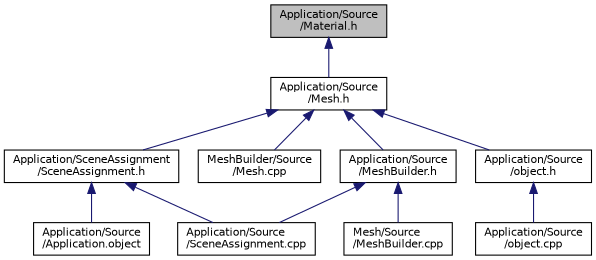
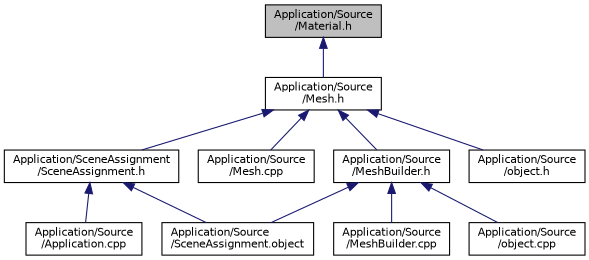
node "MeshBuilder/Source /Mesh.cpp": label "MeshBuilder/Source /Mesh.cpp" -> "Application/Source /Mesh.cpp"
edge "Application/Source /object.cpp" -> "Application/Source /object.h": now "Application/Source /object.cpp" -> "Application/Source /MeshBuilder.h"
node "Application/Source /Application.object": label "Application/Source /Application.object" -> "Application/Source /Application.cpp"
node "Application/Source /SceneAssignment.cpp": label "Application/Source /SceneAssignment.cpp" -> "Application/Source /SceneAssignment.object"
node "Mesh/Source /MeshBuilder.cpp": label "Mesh/Source /MeshBuilder.cpp" -> "Application/Source /MeshBuilder.cpp"
